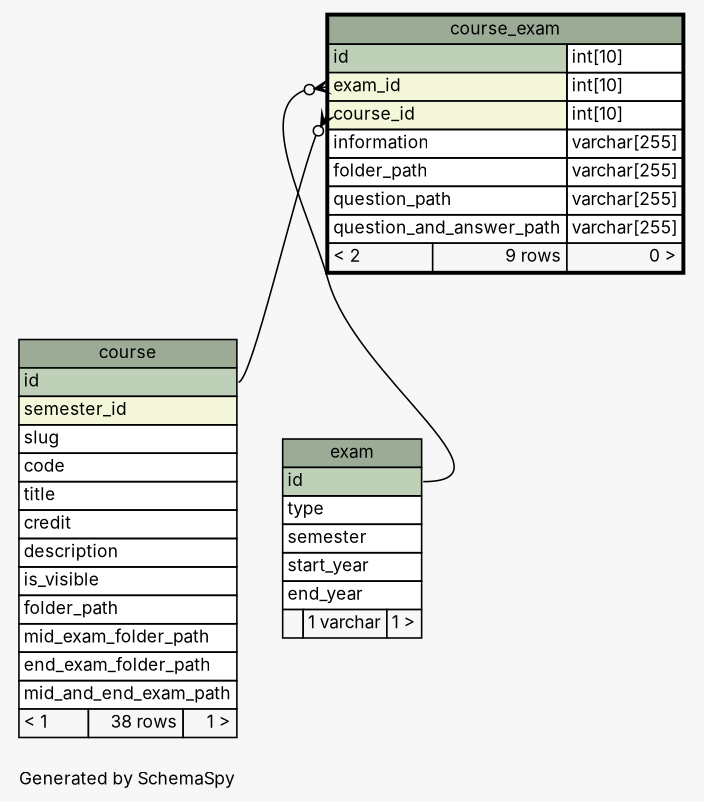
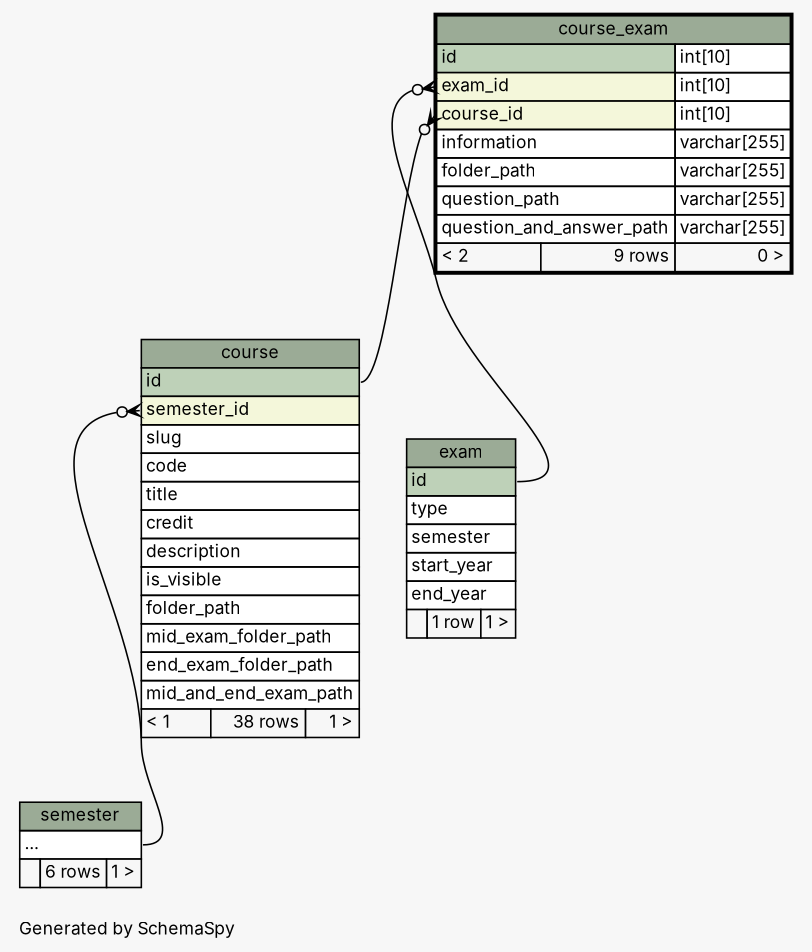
node "exam": text "1 varchar" -> "1 row"
node "semester": added
